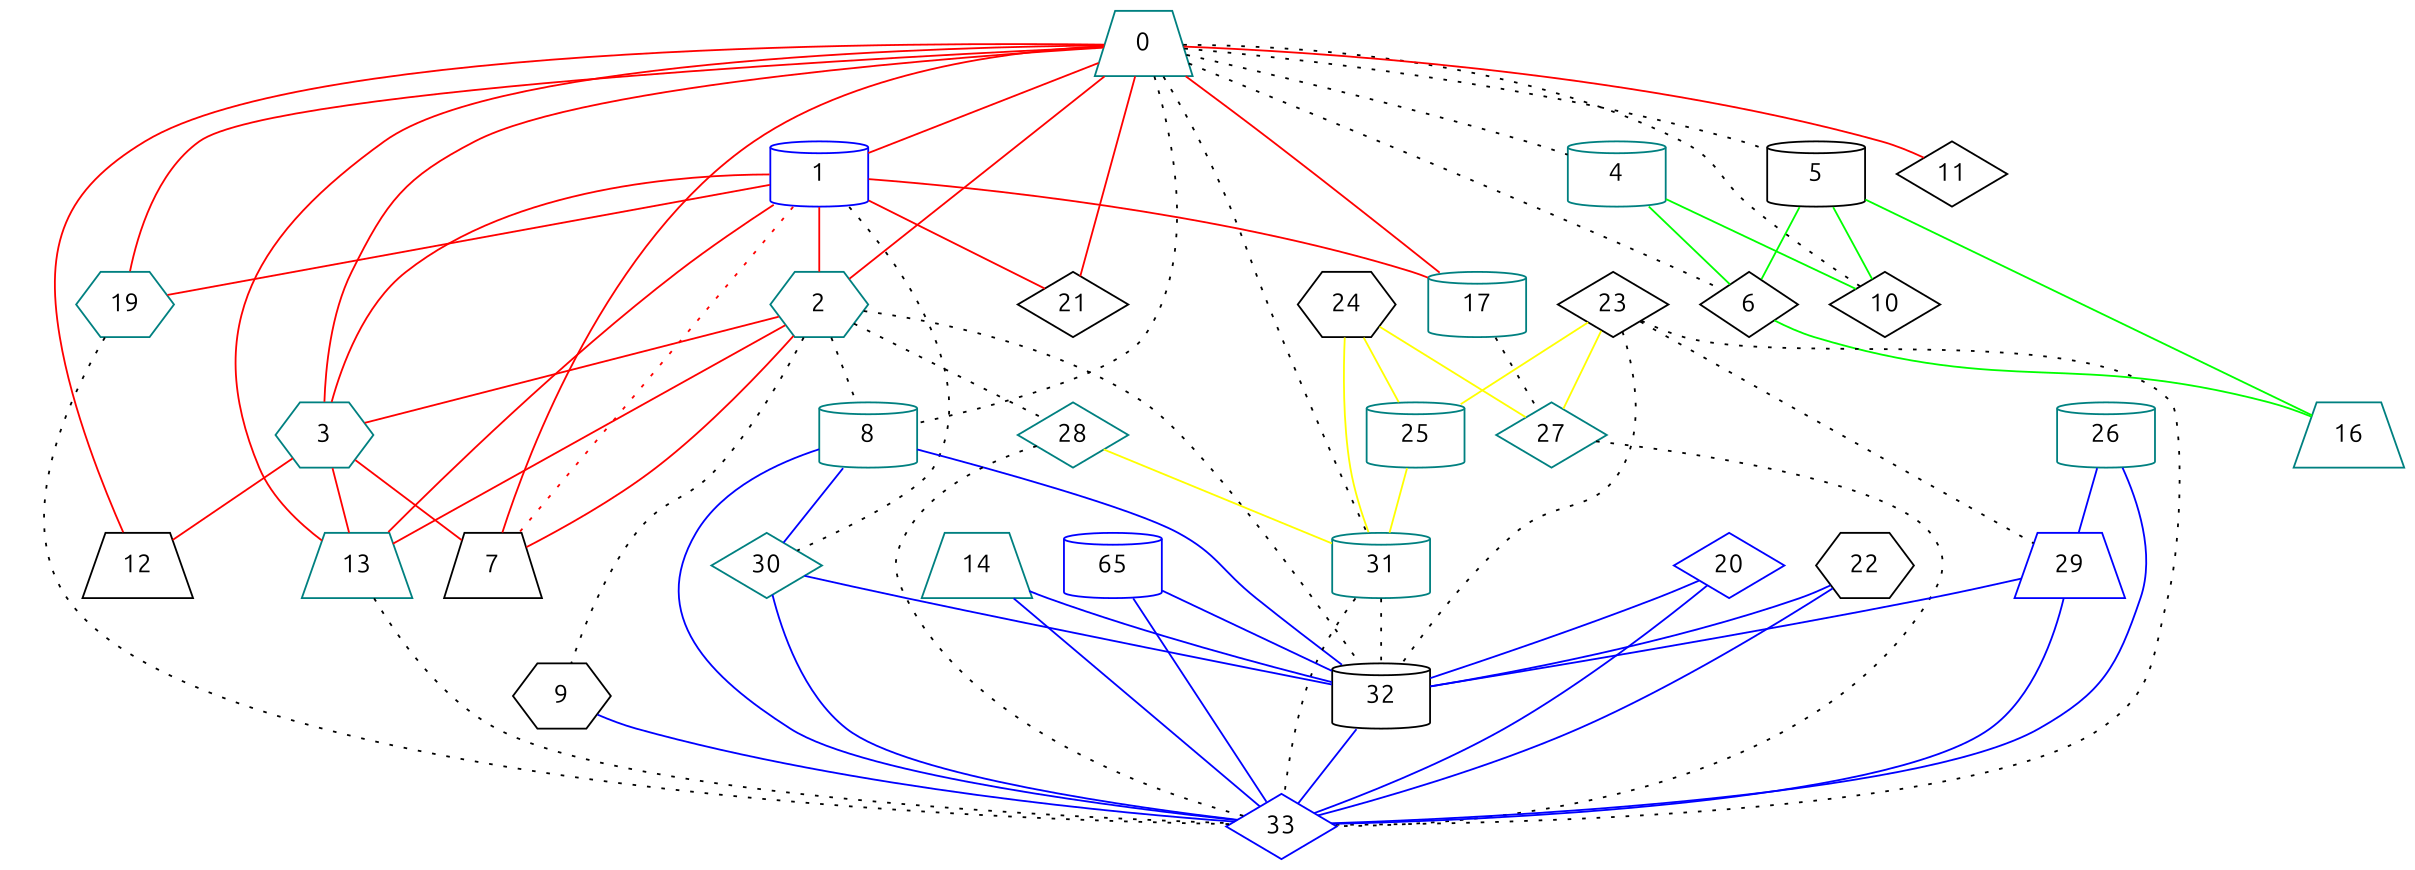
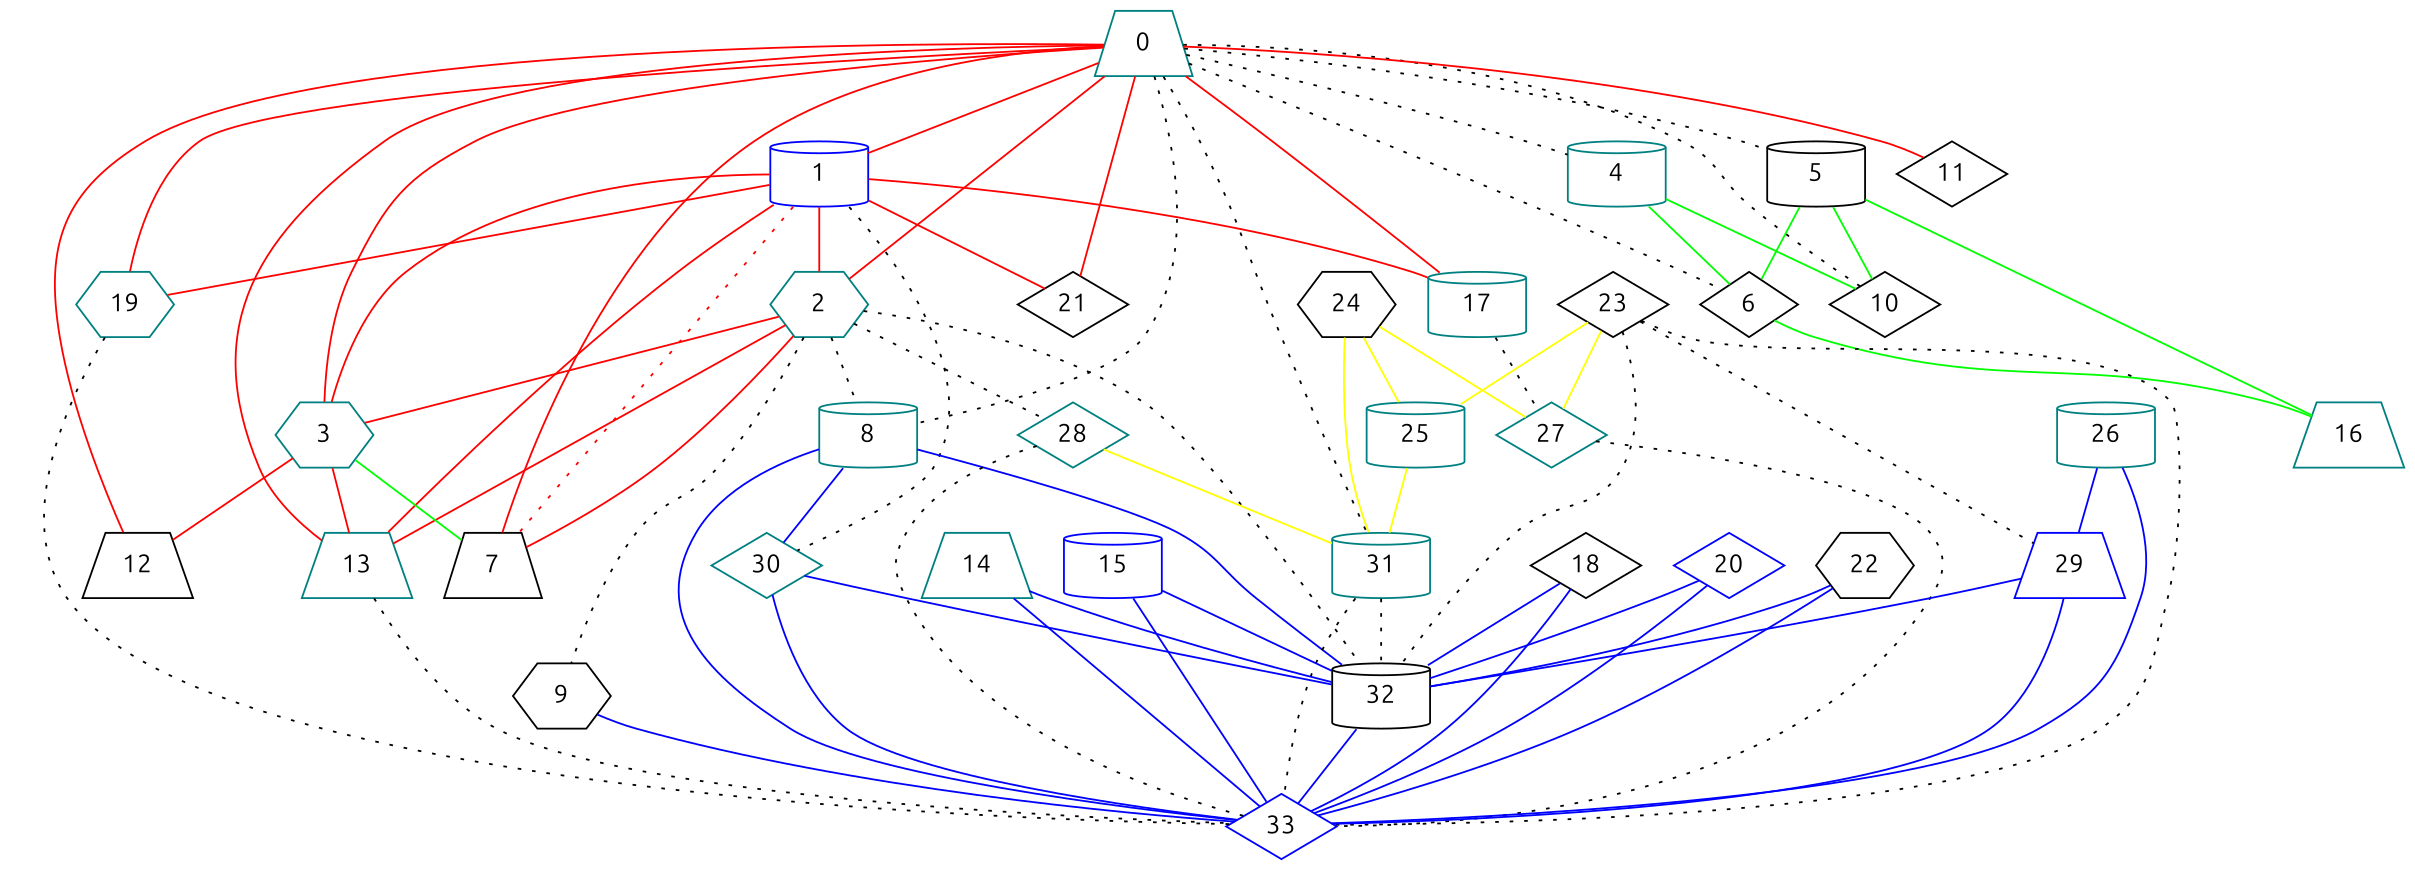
edge "3" -- "7": color red -> green
node "65": label "65" -> "15"
node "18": added
